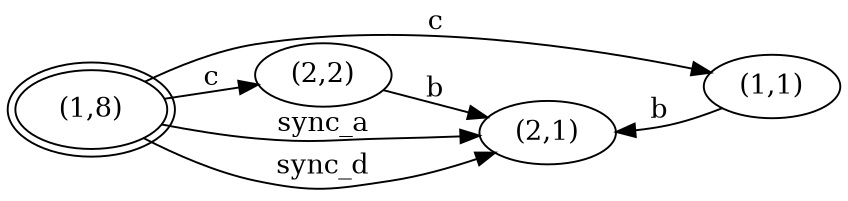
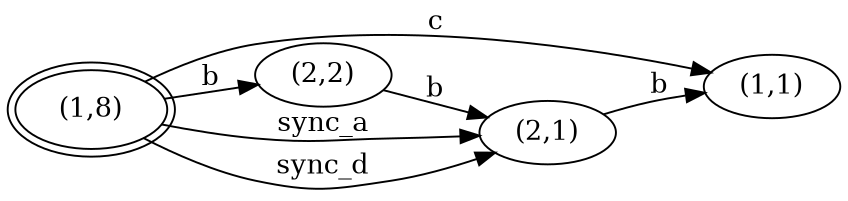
edge "(1,8)" -> "(2,2)": label "c" -> "b"
edge "(1,1)" -> "(2,1)": reversed
